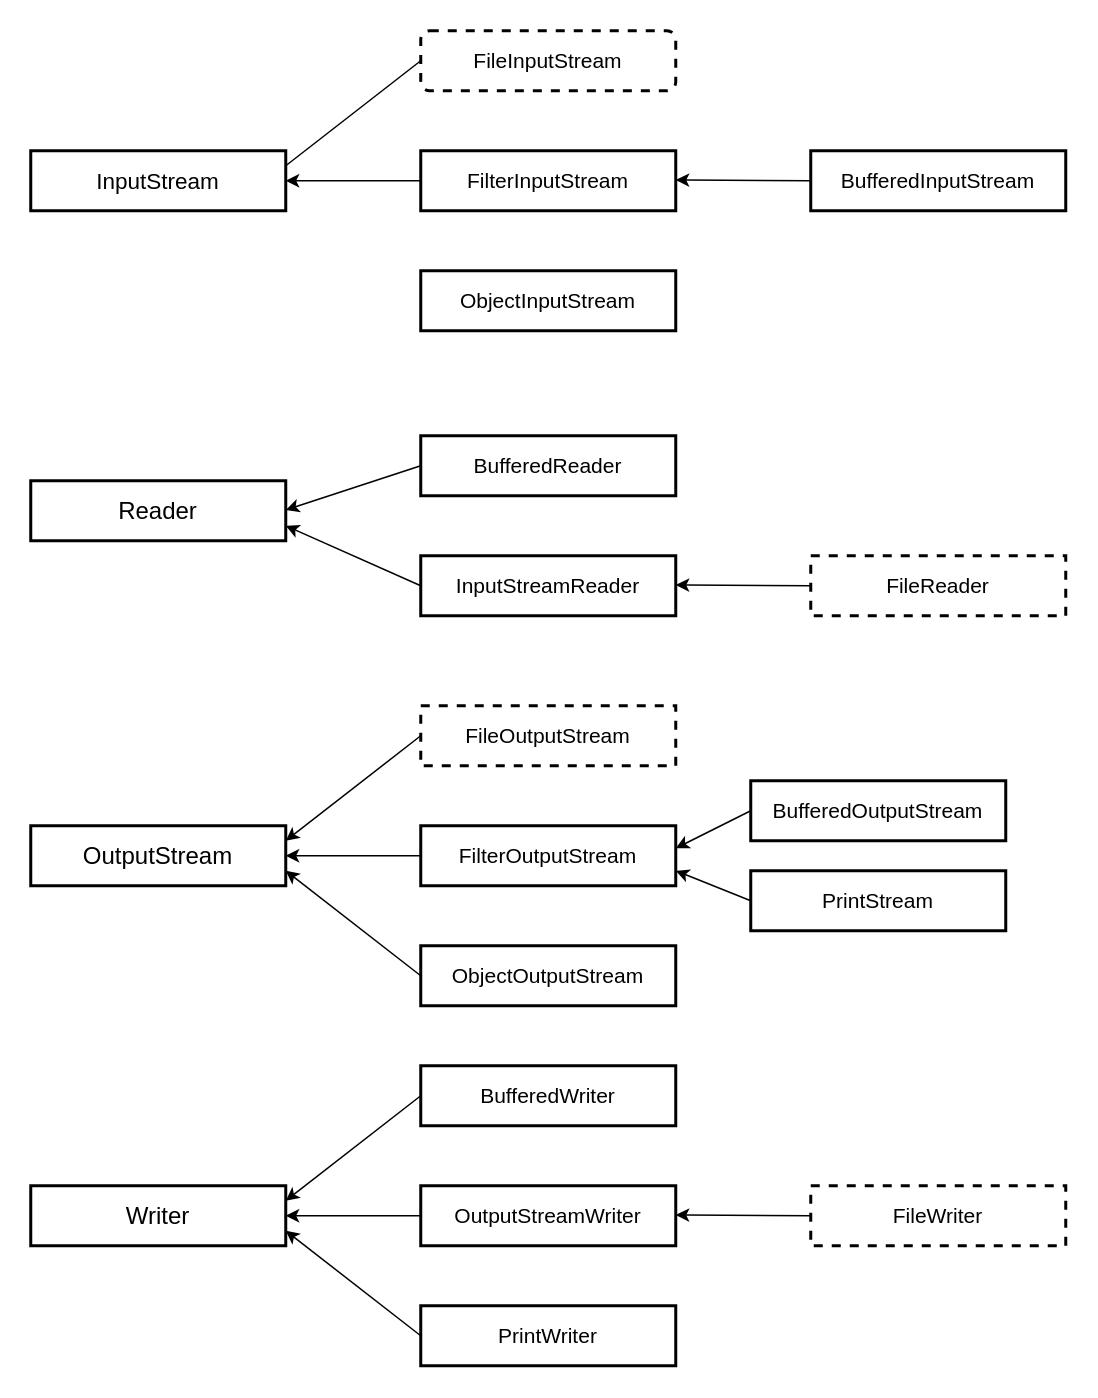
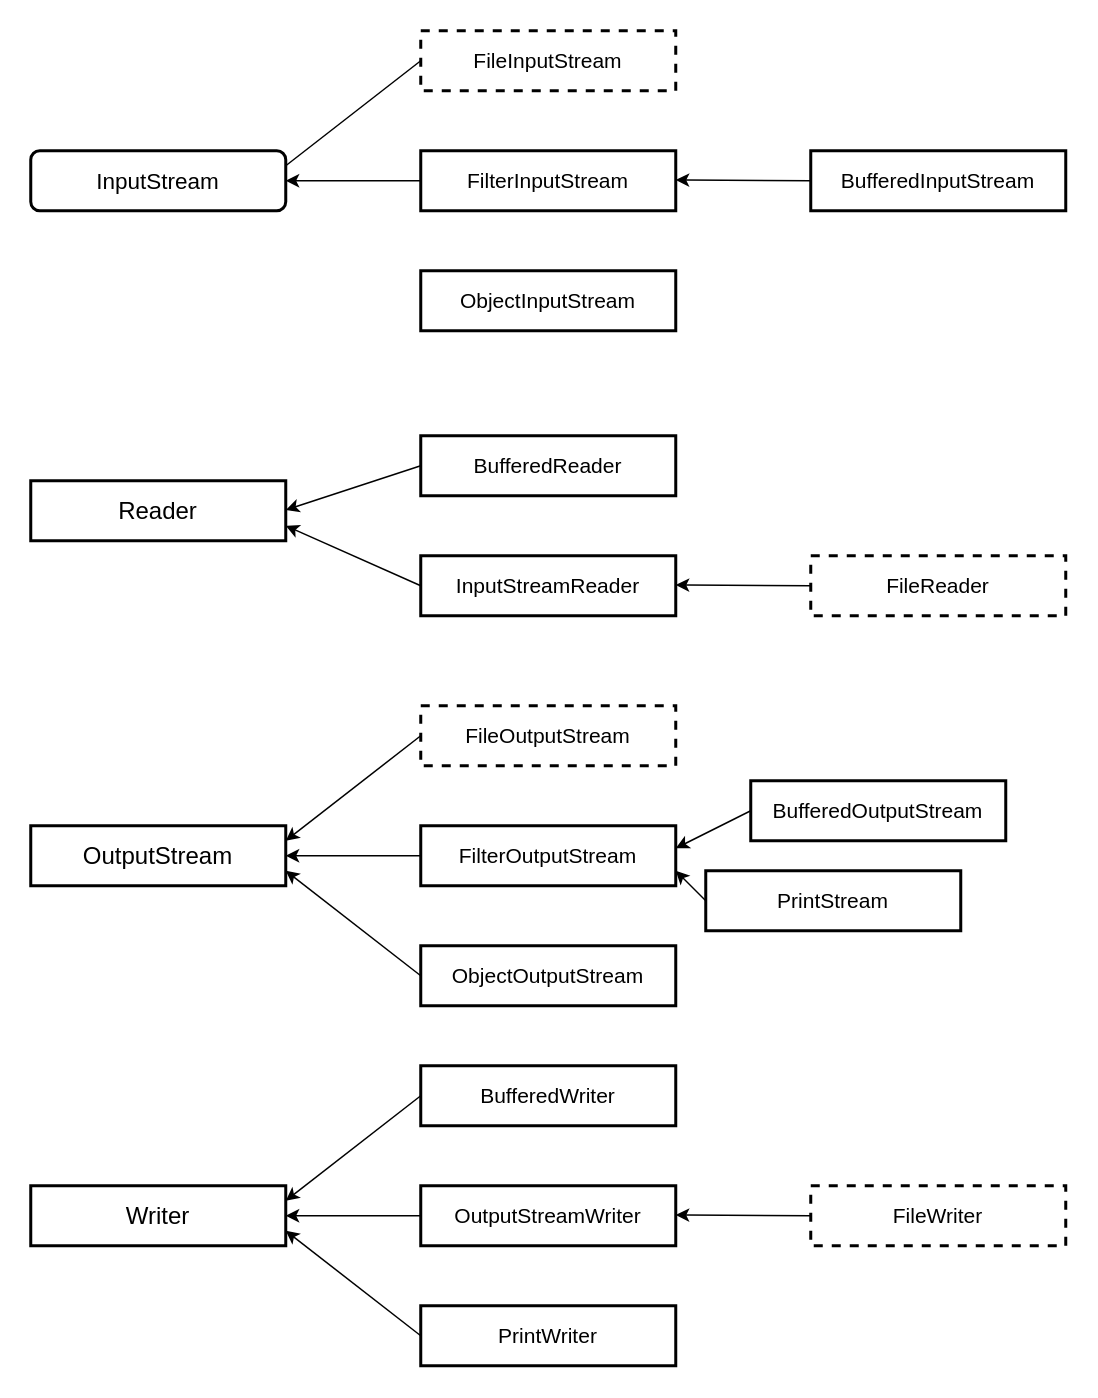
node "FileInputStream": shape rounded rectangle -> rectangle
node "InputStream": shape rectangle -> rounded rectangle
node "PrintStream": moved (878, 901) -> (833, 901)
